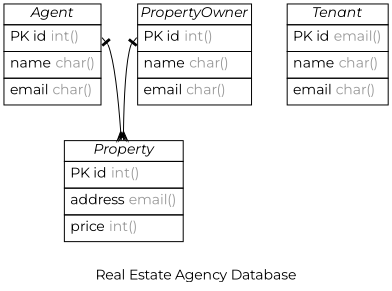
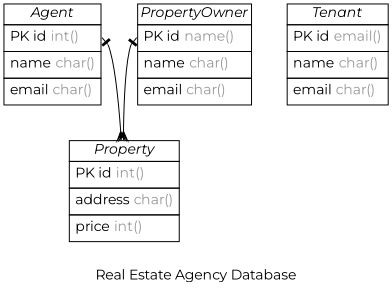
node "PropertyOwner": text "int()" -> "name()"
node "Property": text "email()" -> "char()"
